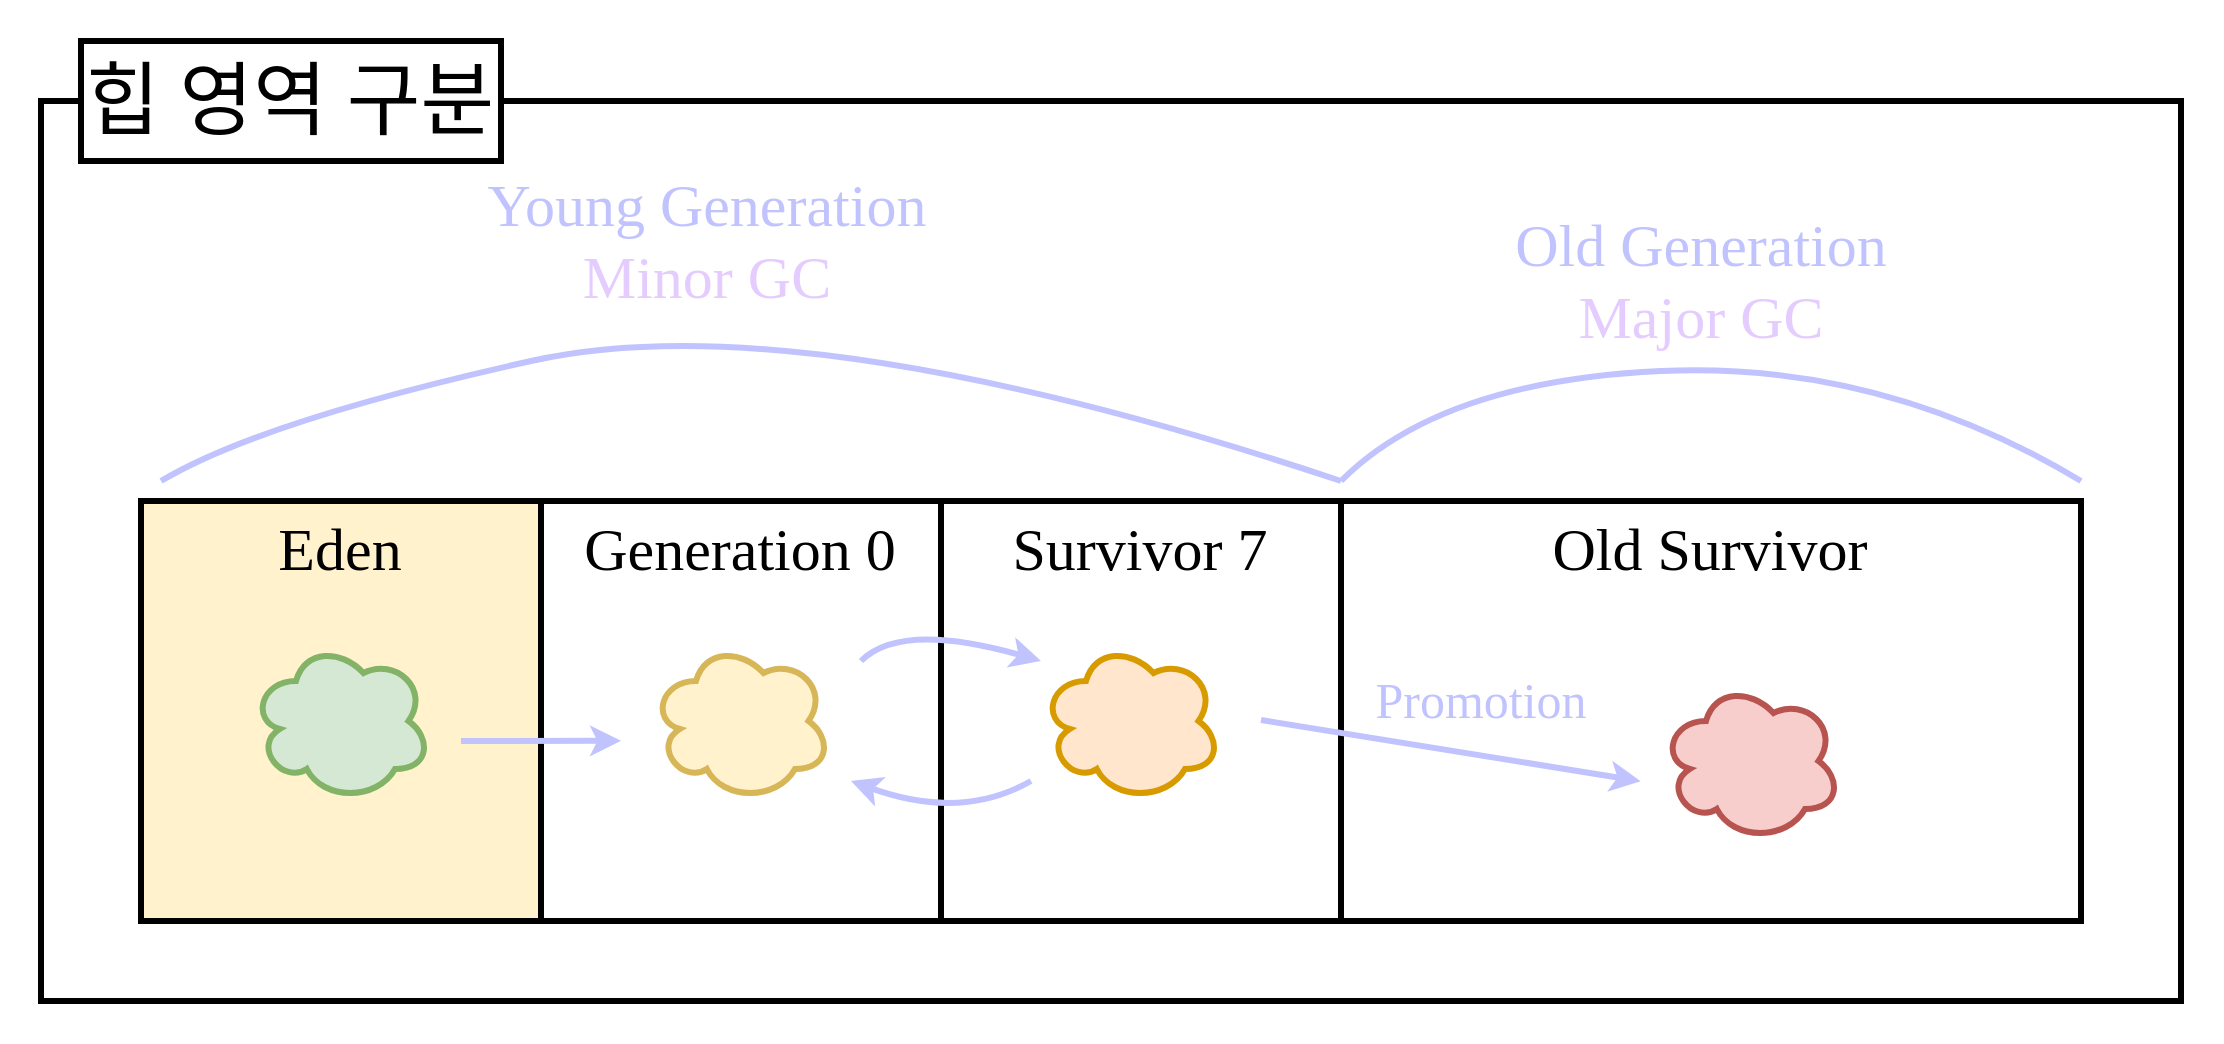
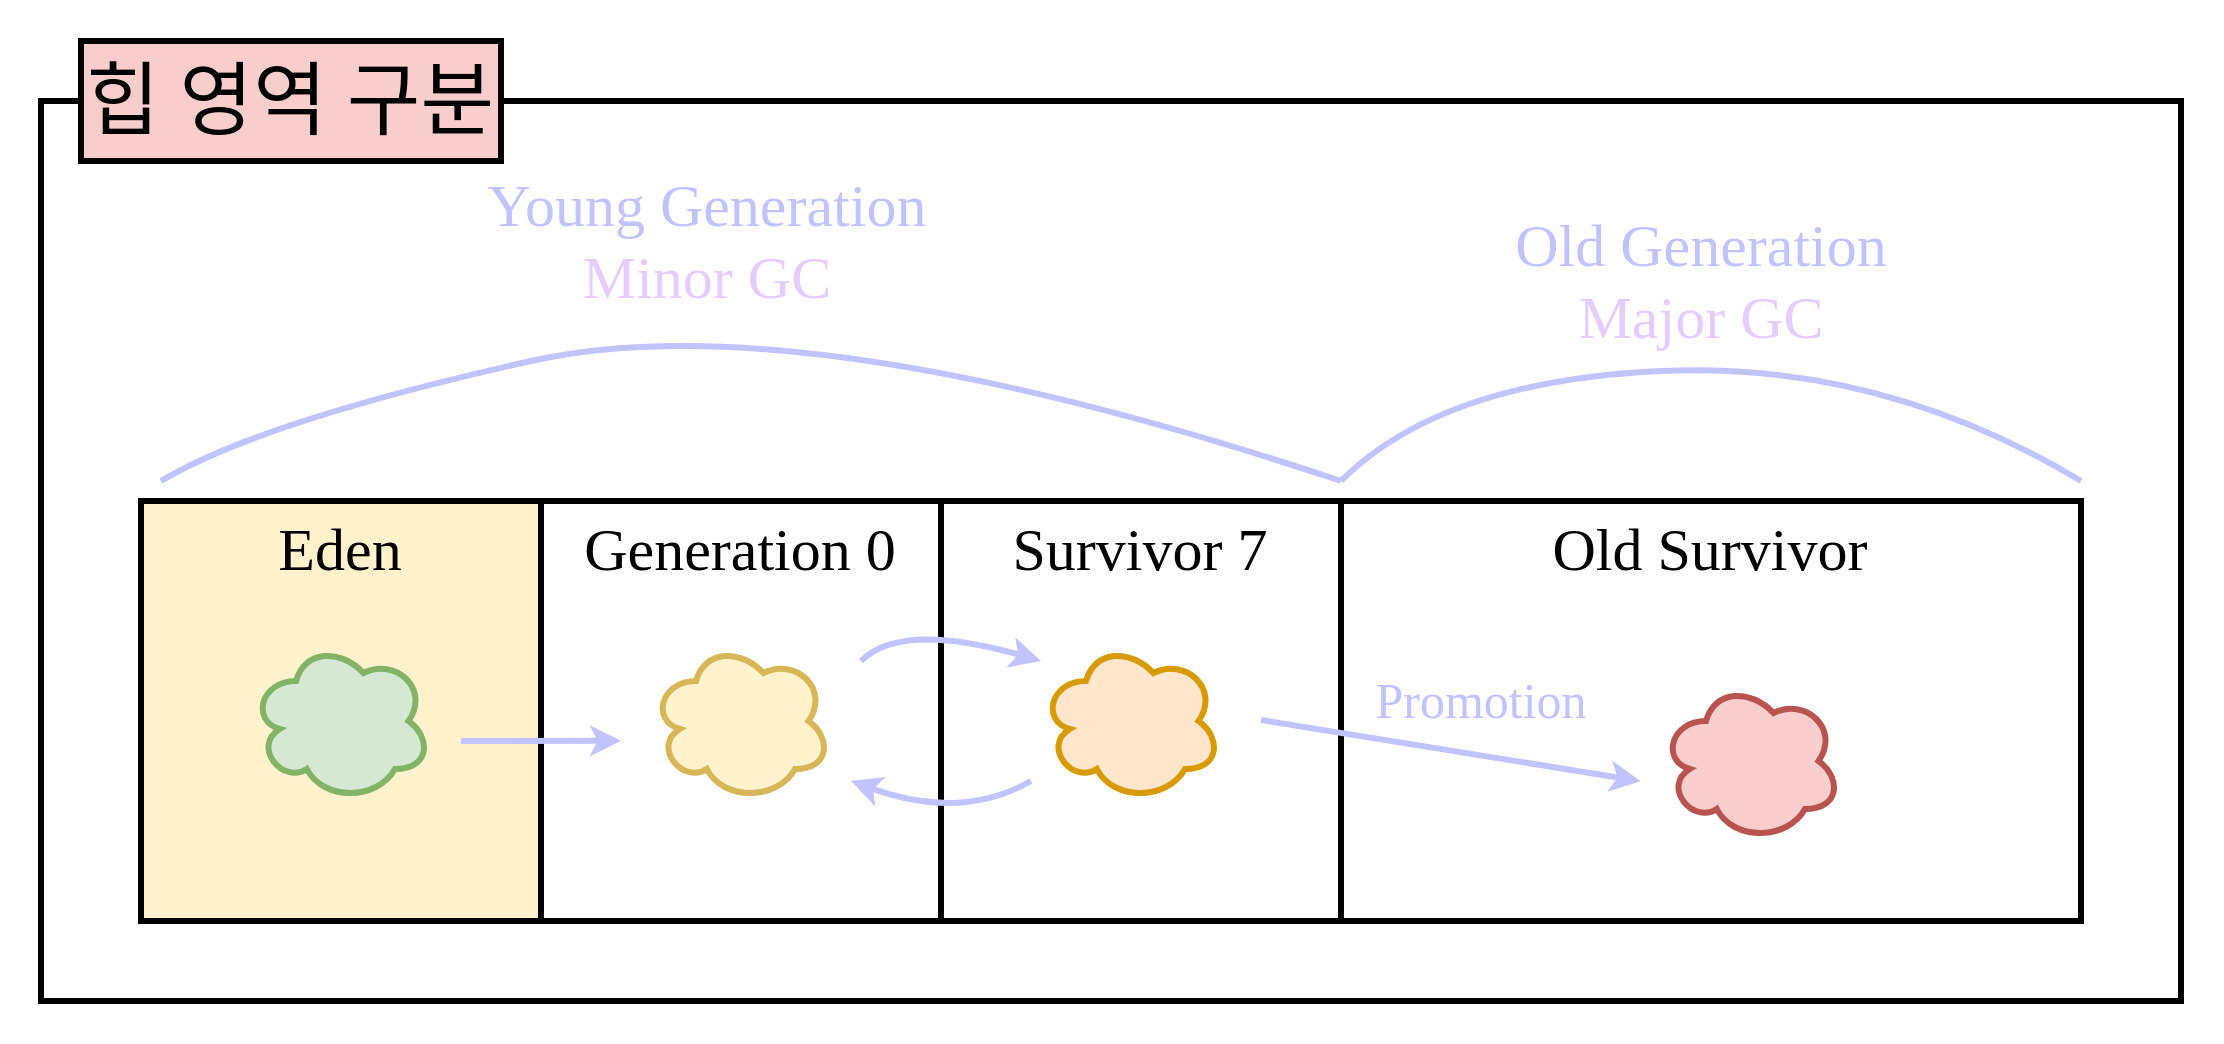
node "힙 영역 구분": fillcolor #ffffff -> #f8cecc
